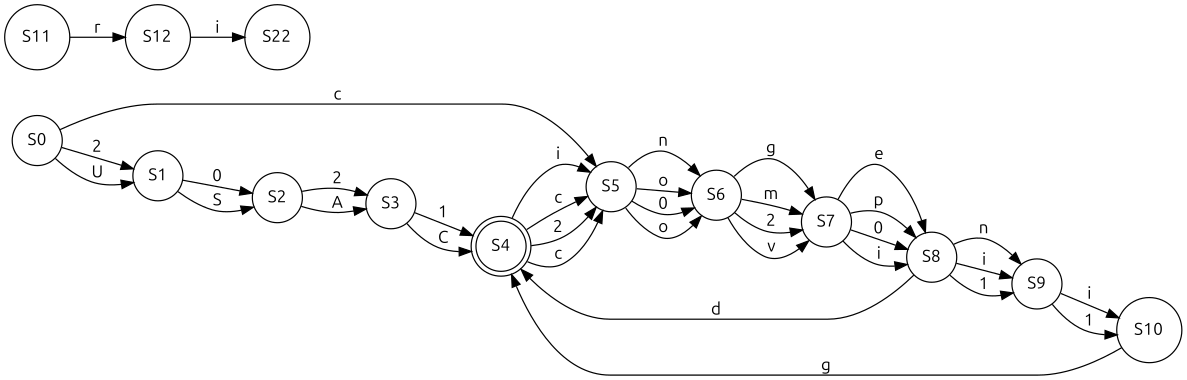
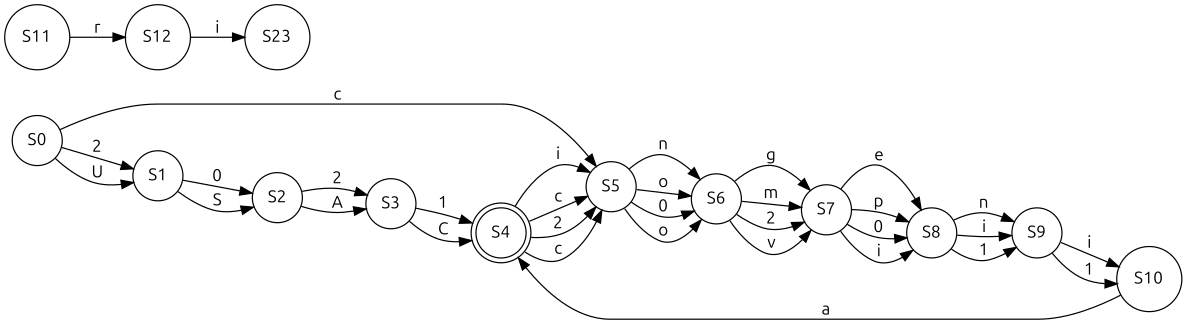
node "S22": label "S22" -> "S23"
edge "S8" -> "S4": removed, label "d"
edge "S10" -> "S4": label "g" -> "a"
